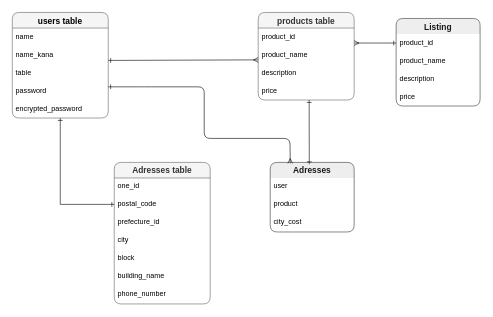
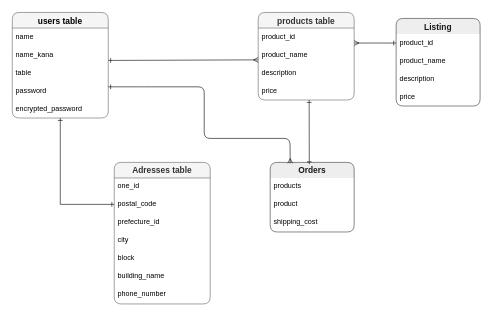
node "Adresses": label "Adresses" -> "Orders"
node "user": label "user" -> "products"
node "city_cost": label "city_cost" -> "shipping_cost"
